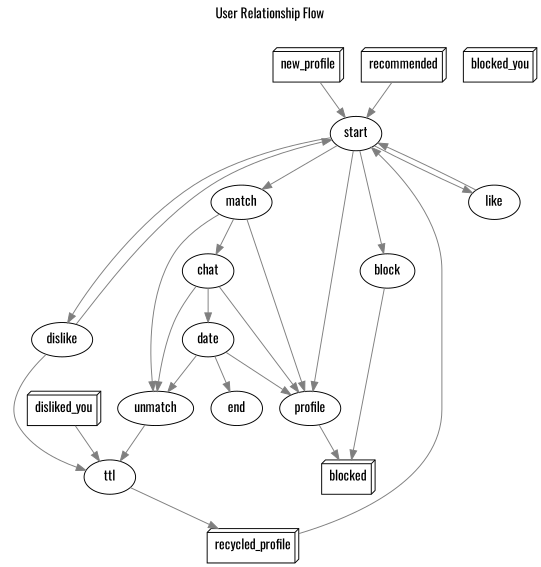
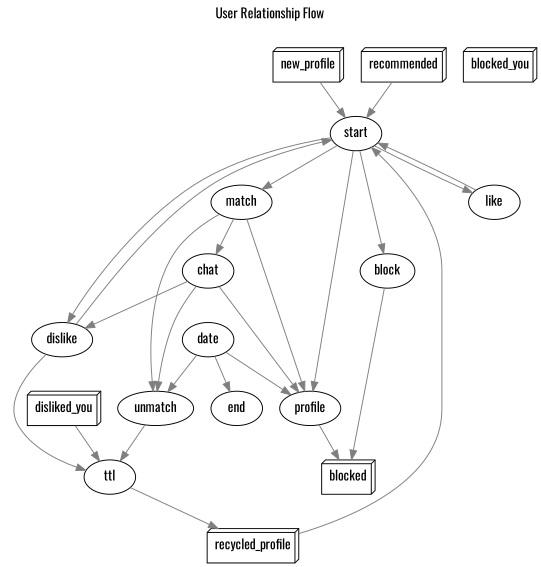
edge "chat" -> "date": now "chat" -> "dislike"
